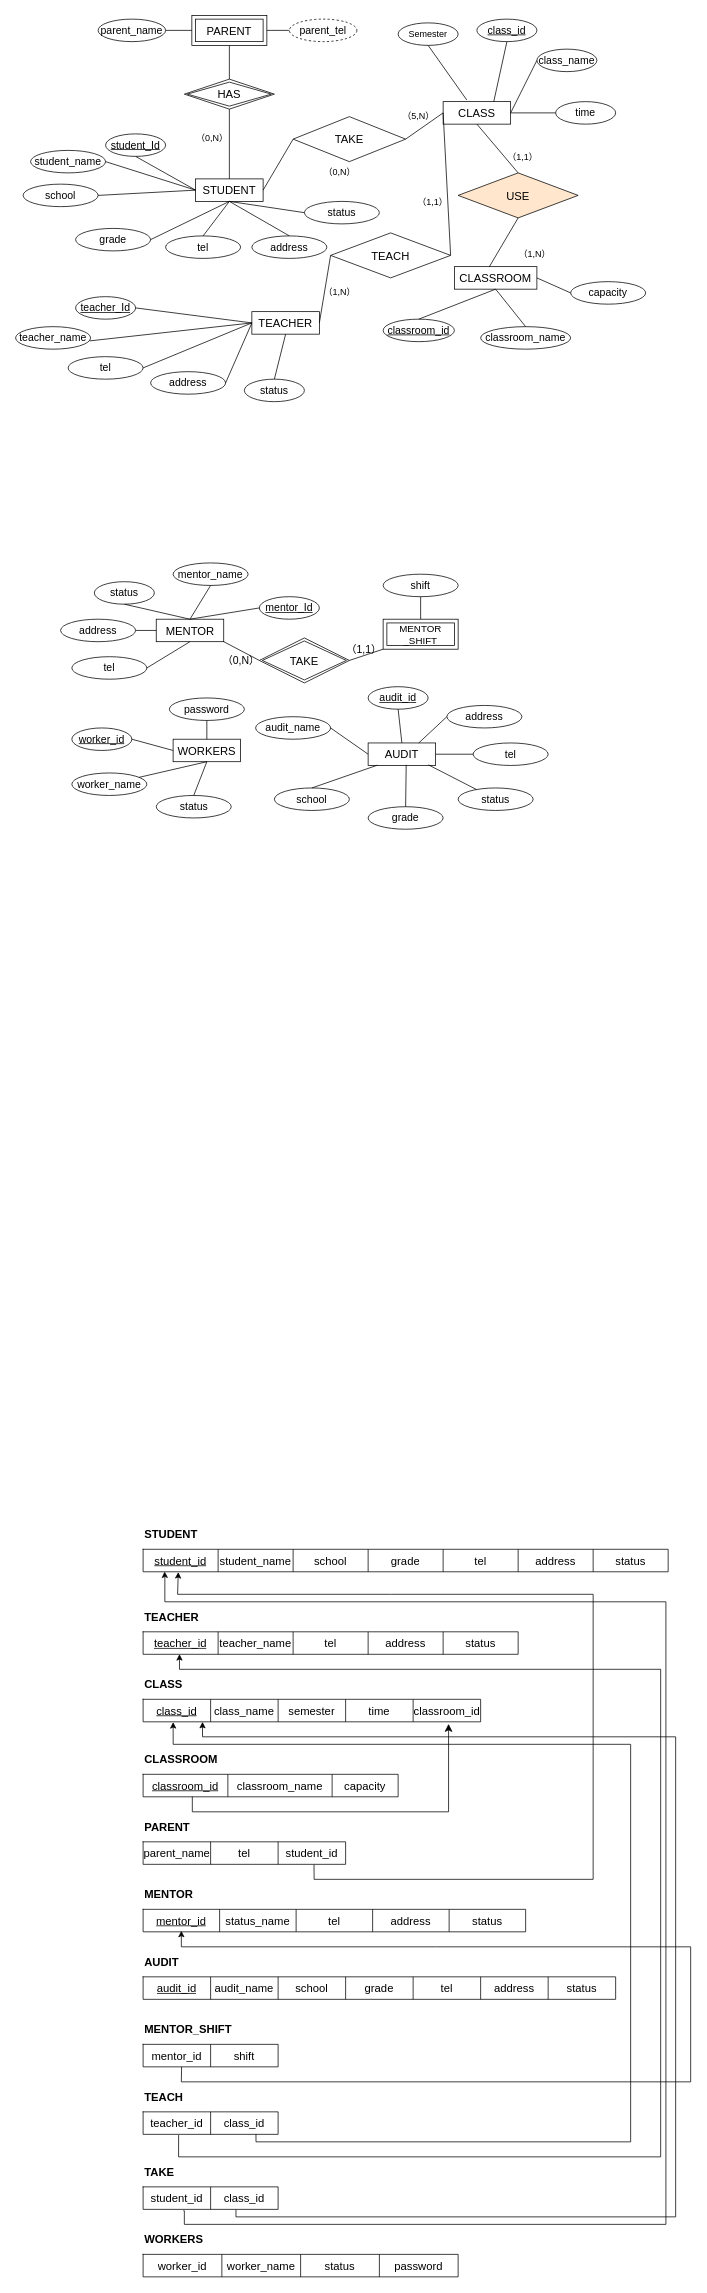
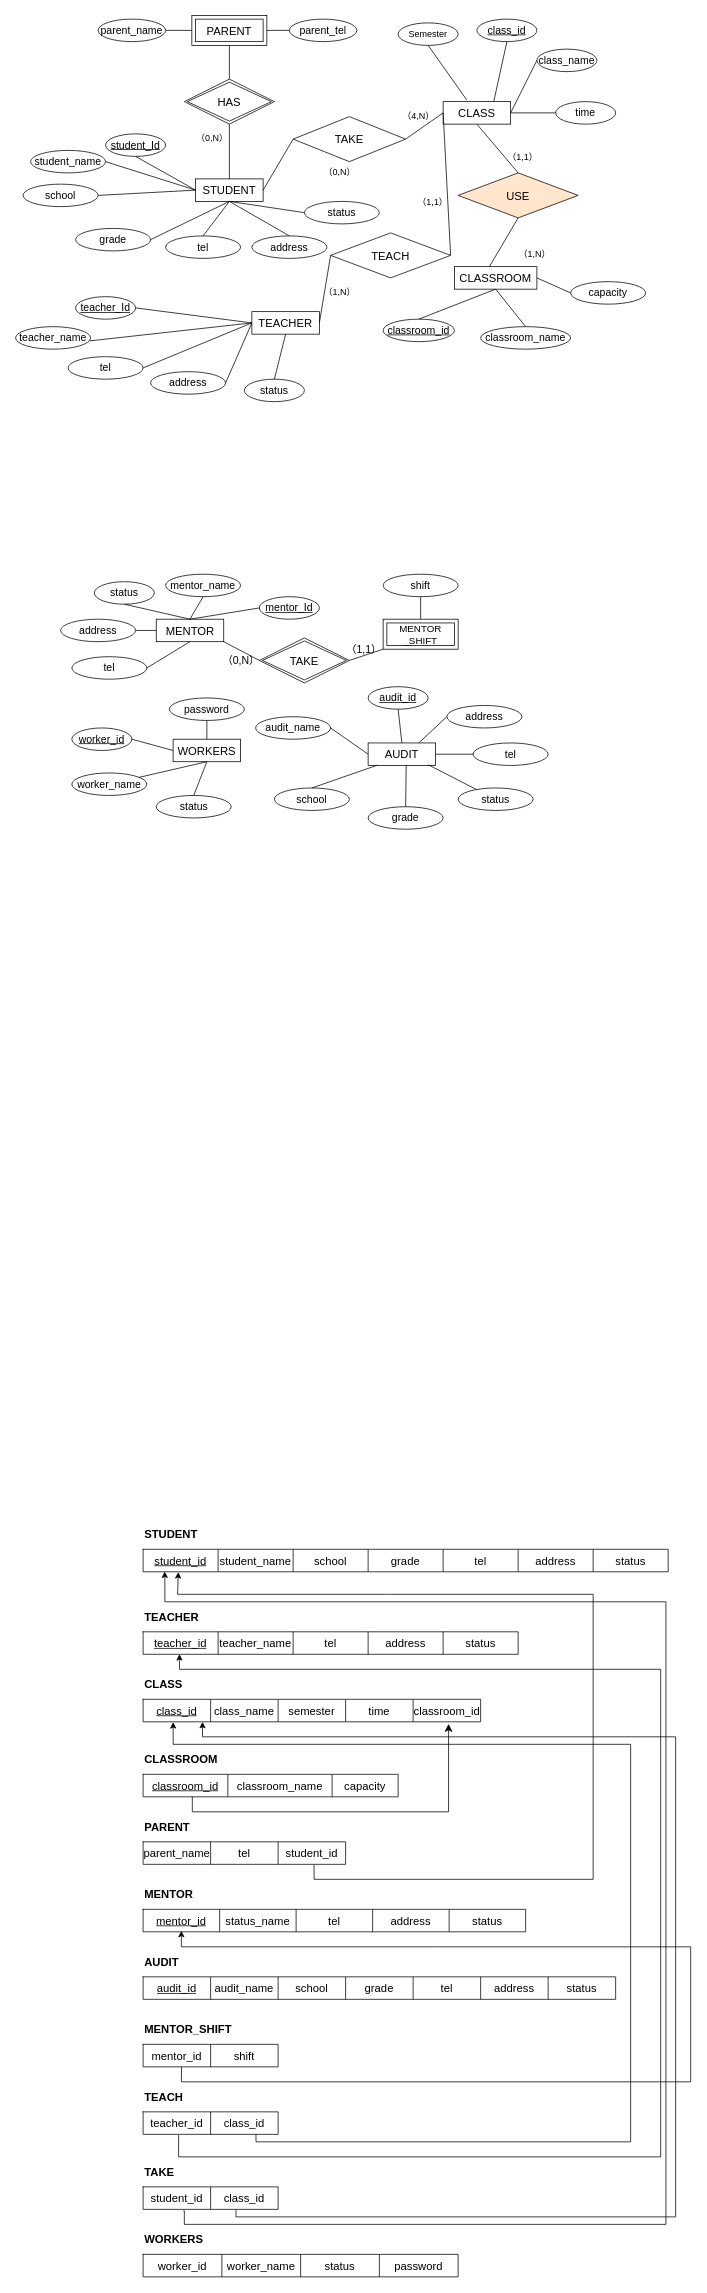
node "parent_tel": style dashed -> solid
node "HAS": size 90x30 -> 90x45
node "（5,N）": label "（5,N）" -> "（4,N）"
node "mentor_name": moved (210, 574) -> (203, 585)
